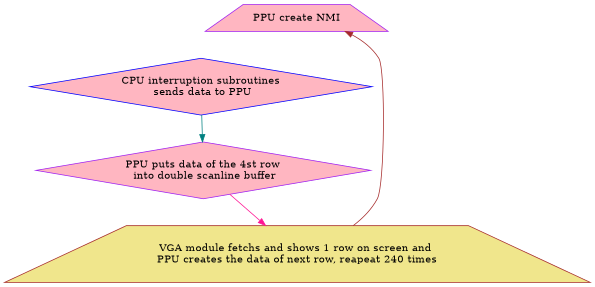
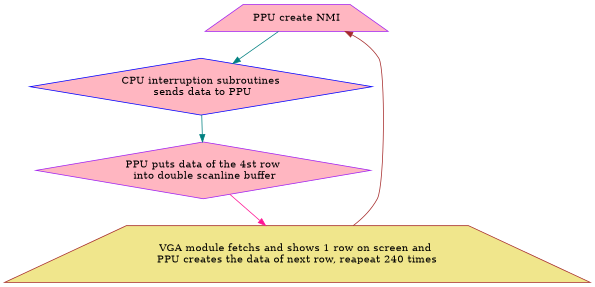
edge "PPU create NMI" -> "CPU interruption subroutines sends data to PPU": added
